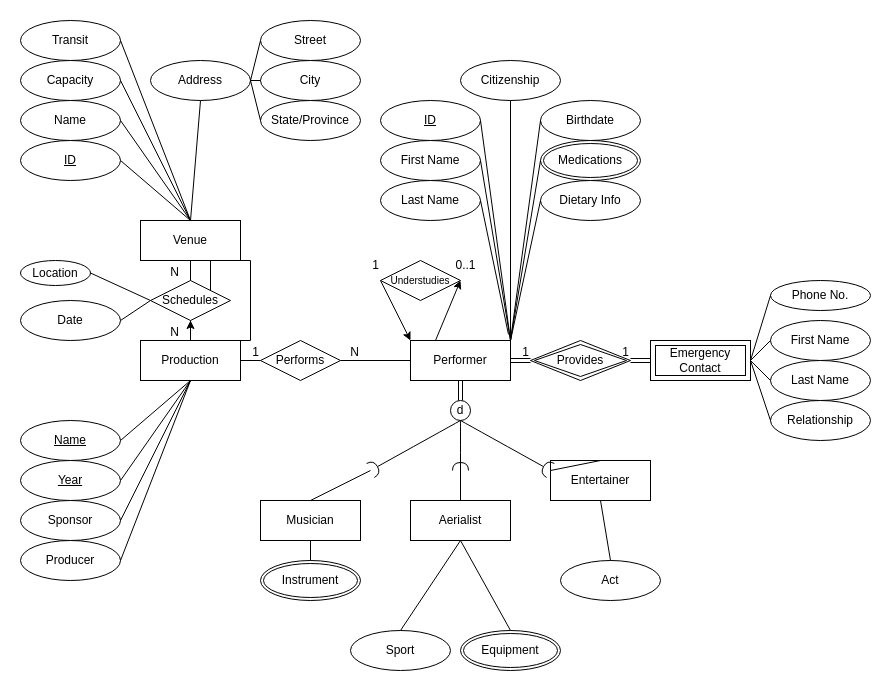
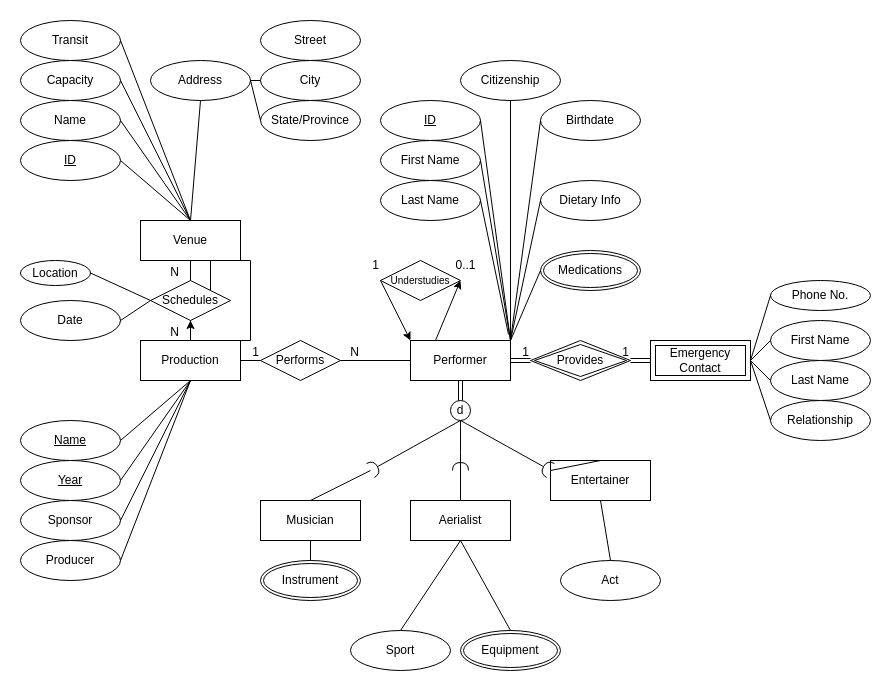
edge "Street" -- "Address": removed
node "Medications": moved (591, 161) -> (591, 271)
